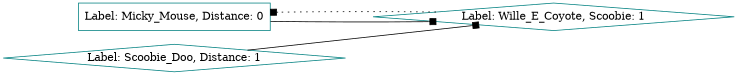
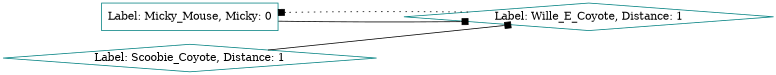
node "Label: Micky_Mouse, Distance: 0": label "Label: Micky_Mouse, Distance: 0" -> "Label: Micky_Mouse, Micky: 0"
node "Label: Wille_E_Coyote, Scoobie: 1": label "Label: Wille_E_Coyote, Scoobie: 1" -> "Label: Wille_E_Coyote, Distance: 1"
node "Label: Scoobie_Doo, Distance: 1": label "Label: Scoobie_Doo, Distance: 1" -> "Label: Scoobie_Coyote, Distance: 1"
